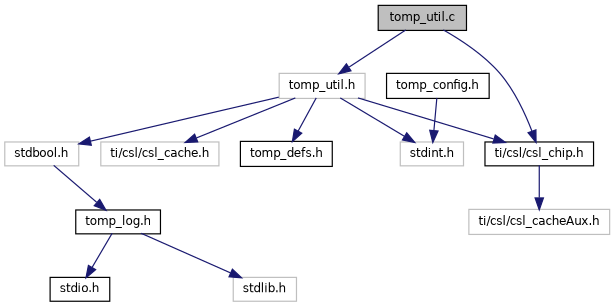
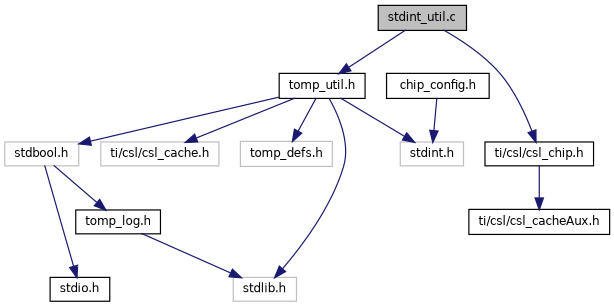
node "tomp_util.c": label "tomp_util.c" -> "stdint_util.c"
node "tomp_util.h": color grey75 -> black
node "tomp_config.h": label "tomp_config.h" -> "chip_config.h"
edge "tomp_util.h" -> "ti/csl/csl_chip.h": now "tomp_util.h" -> "stdlib.h"
node "tomp_defs.h": color black -> grey75
node "ti/csl/csl_cacheAux.h": color grey75 -> black
edge "tomp_log.h" -> "stdio.h": now "stdbool.h" -> "stdio.h"
